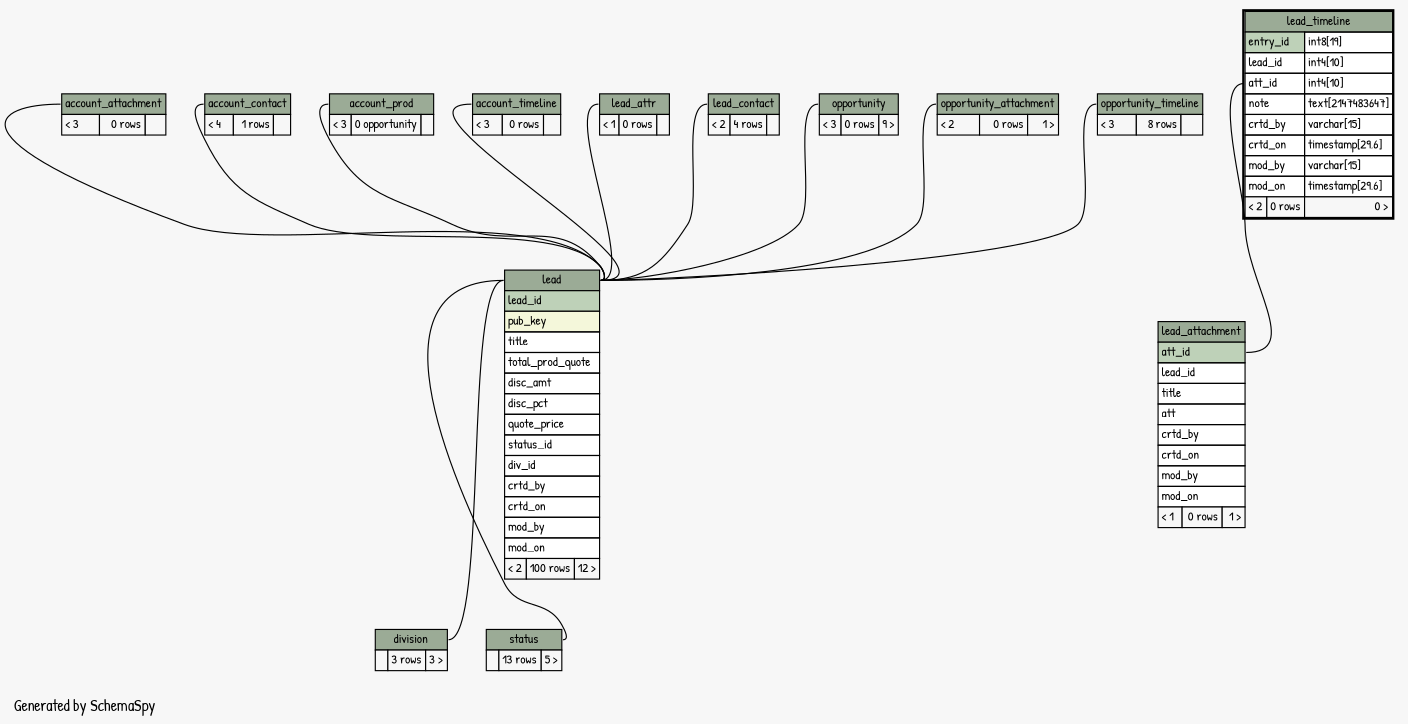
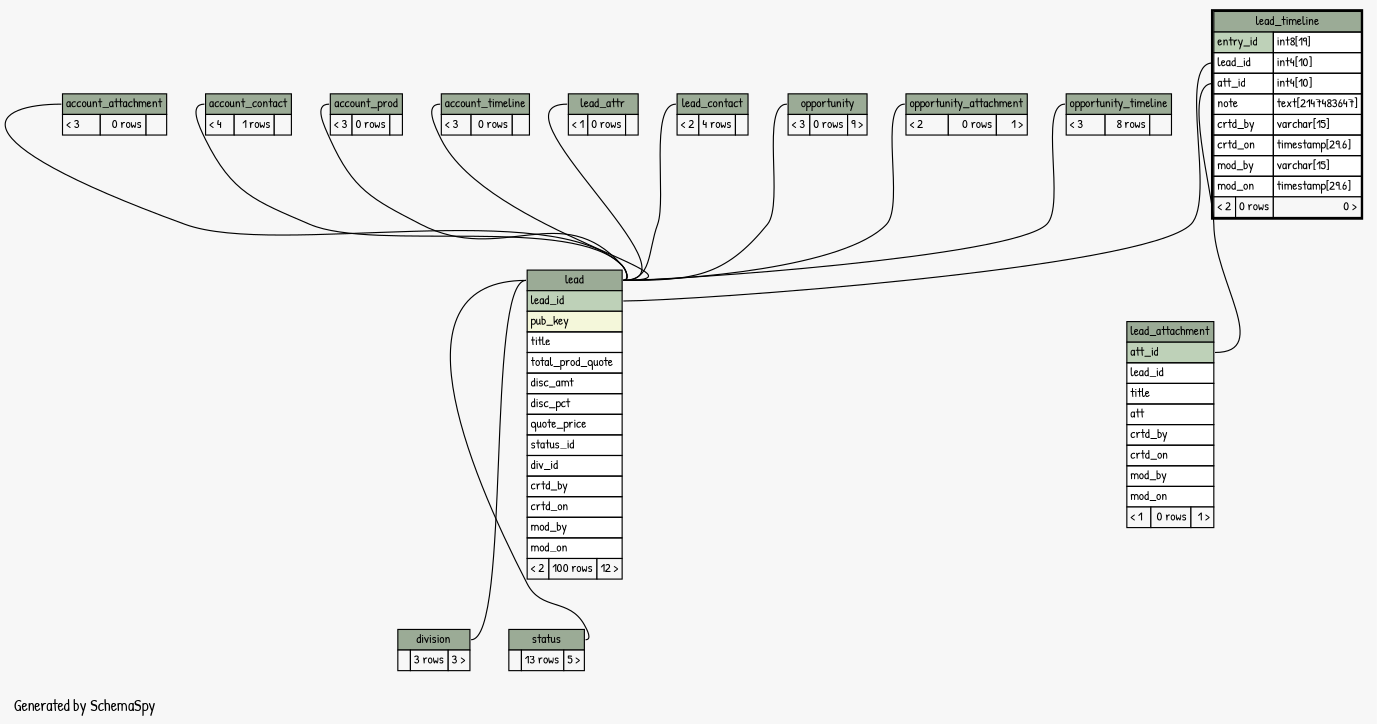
node "account_prod": text "0 opportunity" -> "0 rows"
edge "lead_timeline" -- "lead": added
